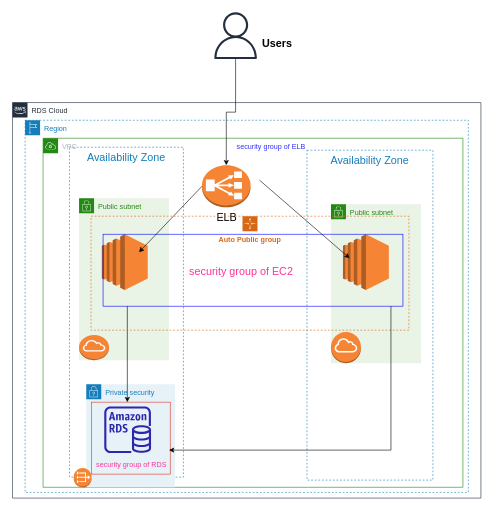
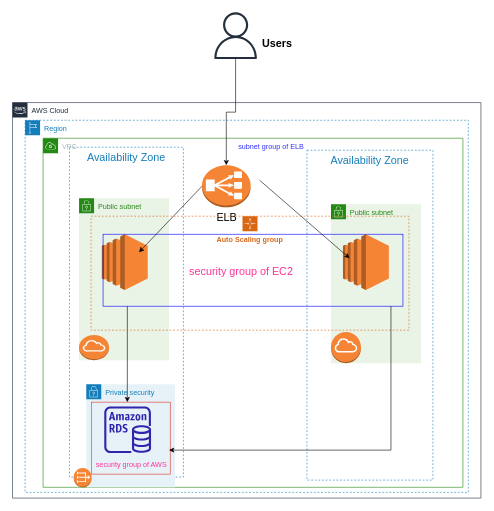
node "RDS Cloud": label "RDS Cloud" -> "AWS Cloud"
node "security group of ELB": label "security group of ELB" -> "subnet group of ELB"
node "Auto Public group": label "Auto Public group" -> "Auto Scaling group"
node "security group of RDS": label "security group of RDS" -> "security group of AWS"
